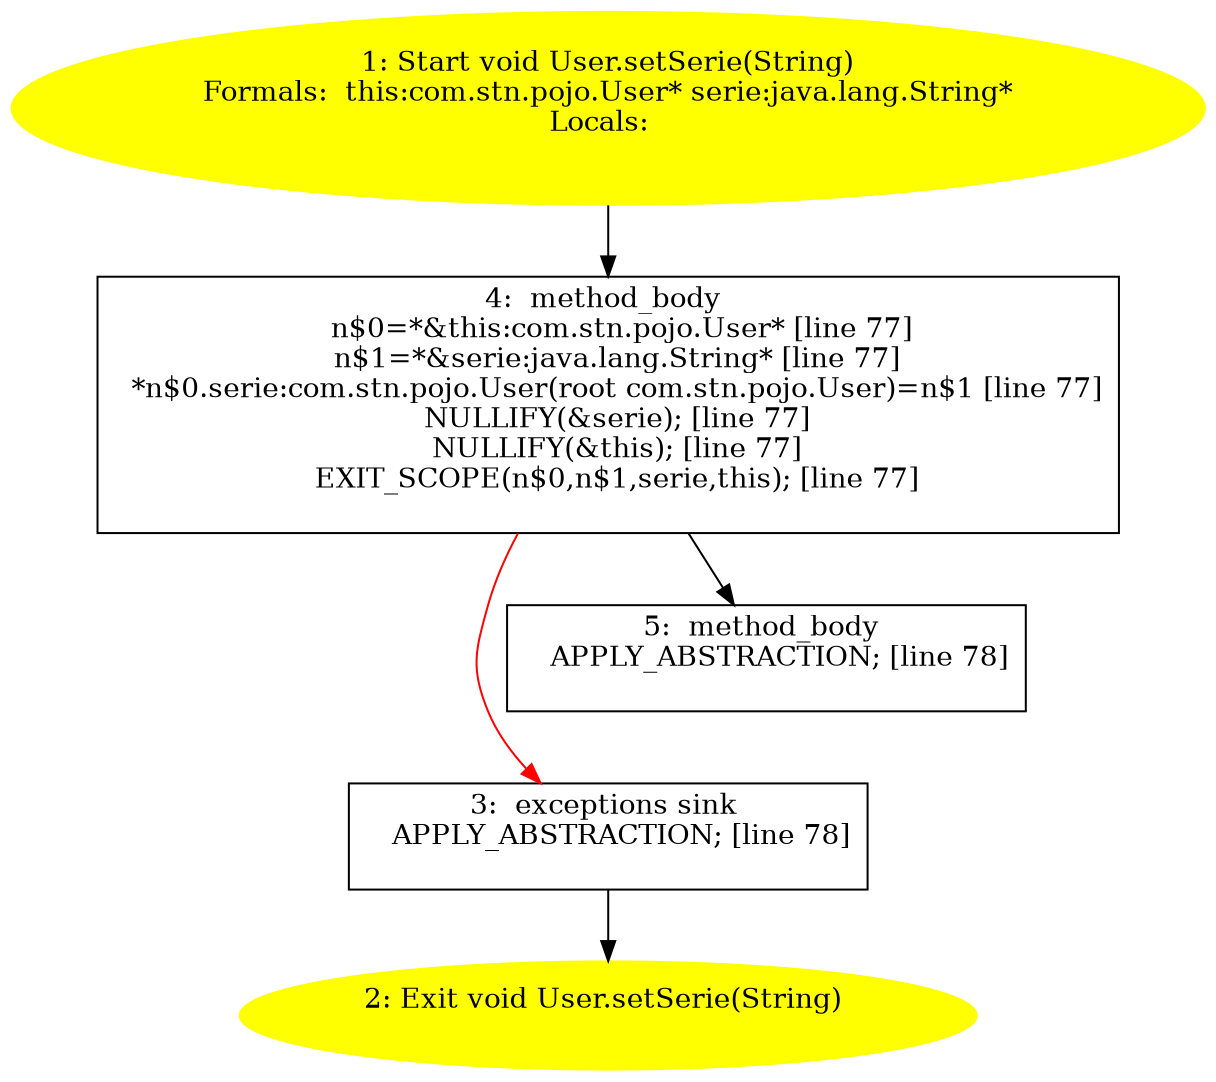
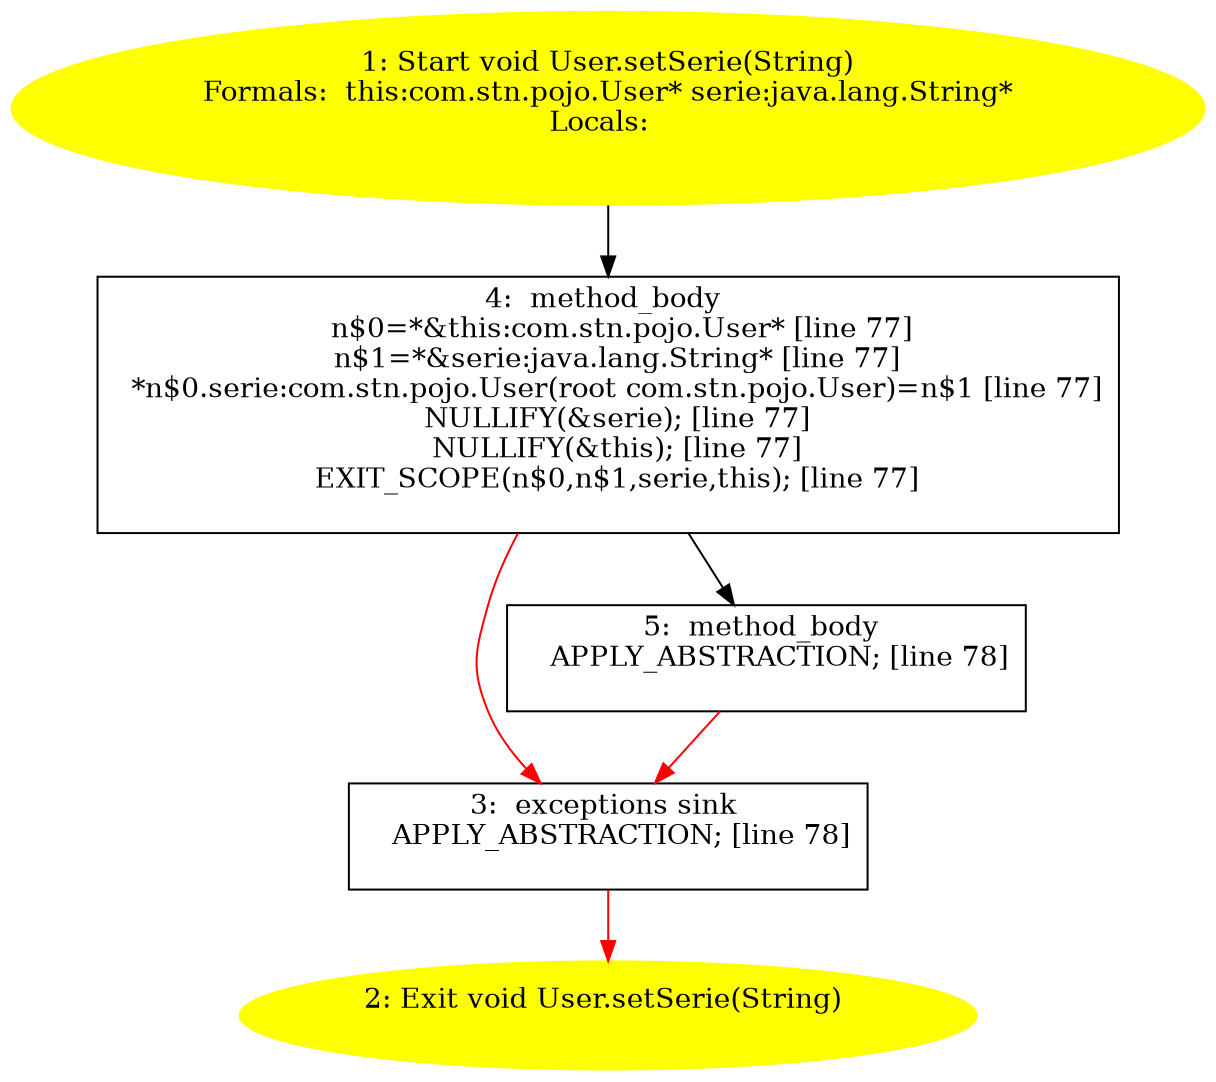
edge "5:  method_body APPLY_ABSTRACTION; [line 78]" -> "3:  exceptions sink APPLY_ABSTRACTION; [line 78]": added
edge "3:  exceptions sink APPLY_ABSTRACTION; [line 78]" -> "2: Exit void User.setSerie(String)": color black -> red
